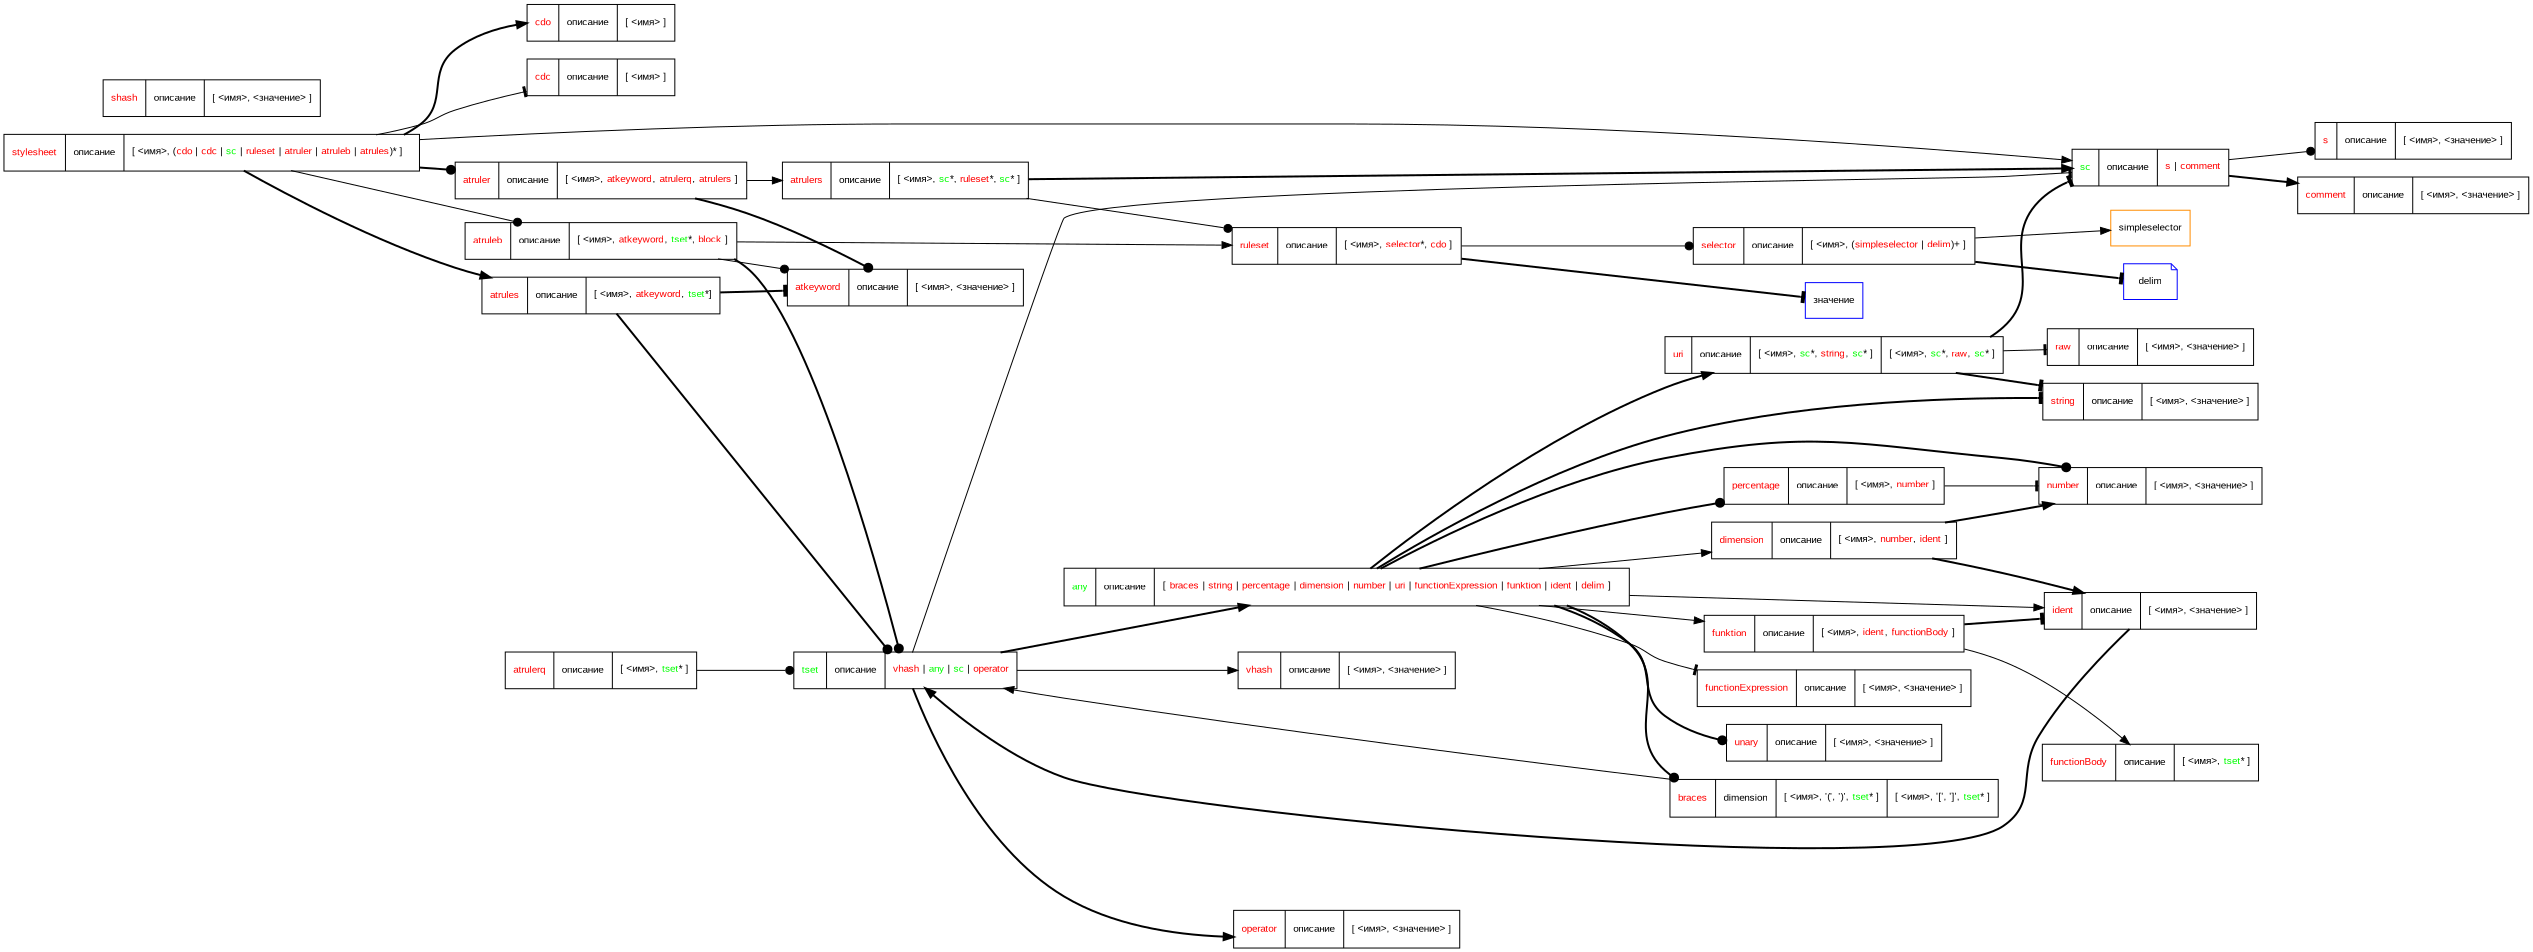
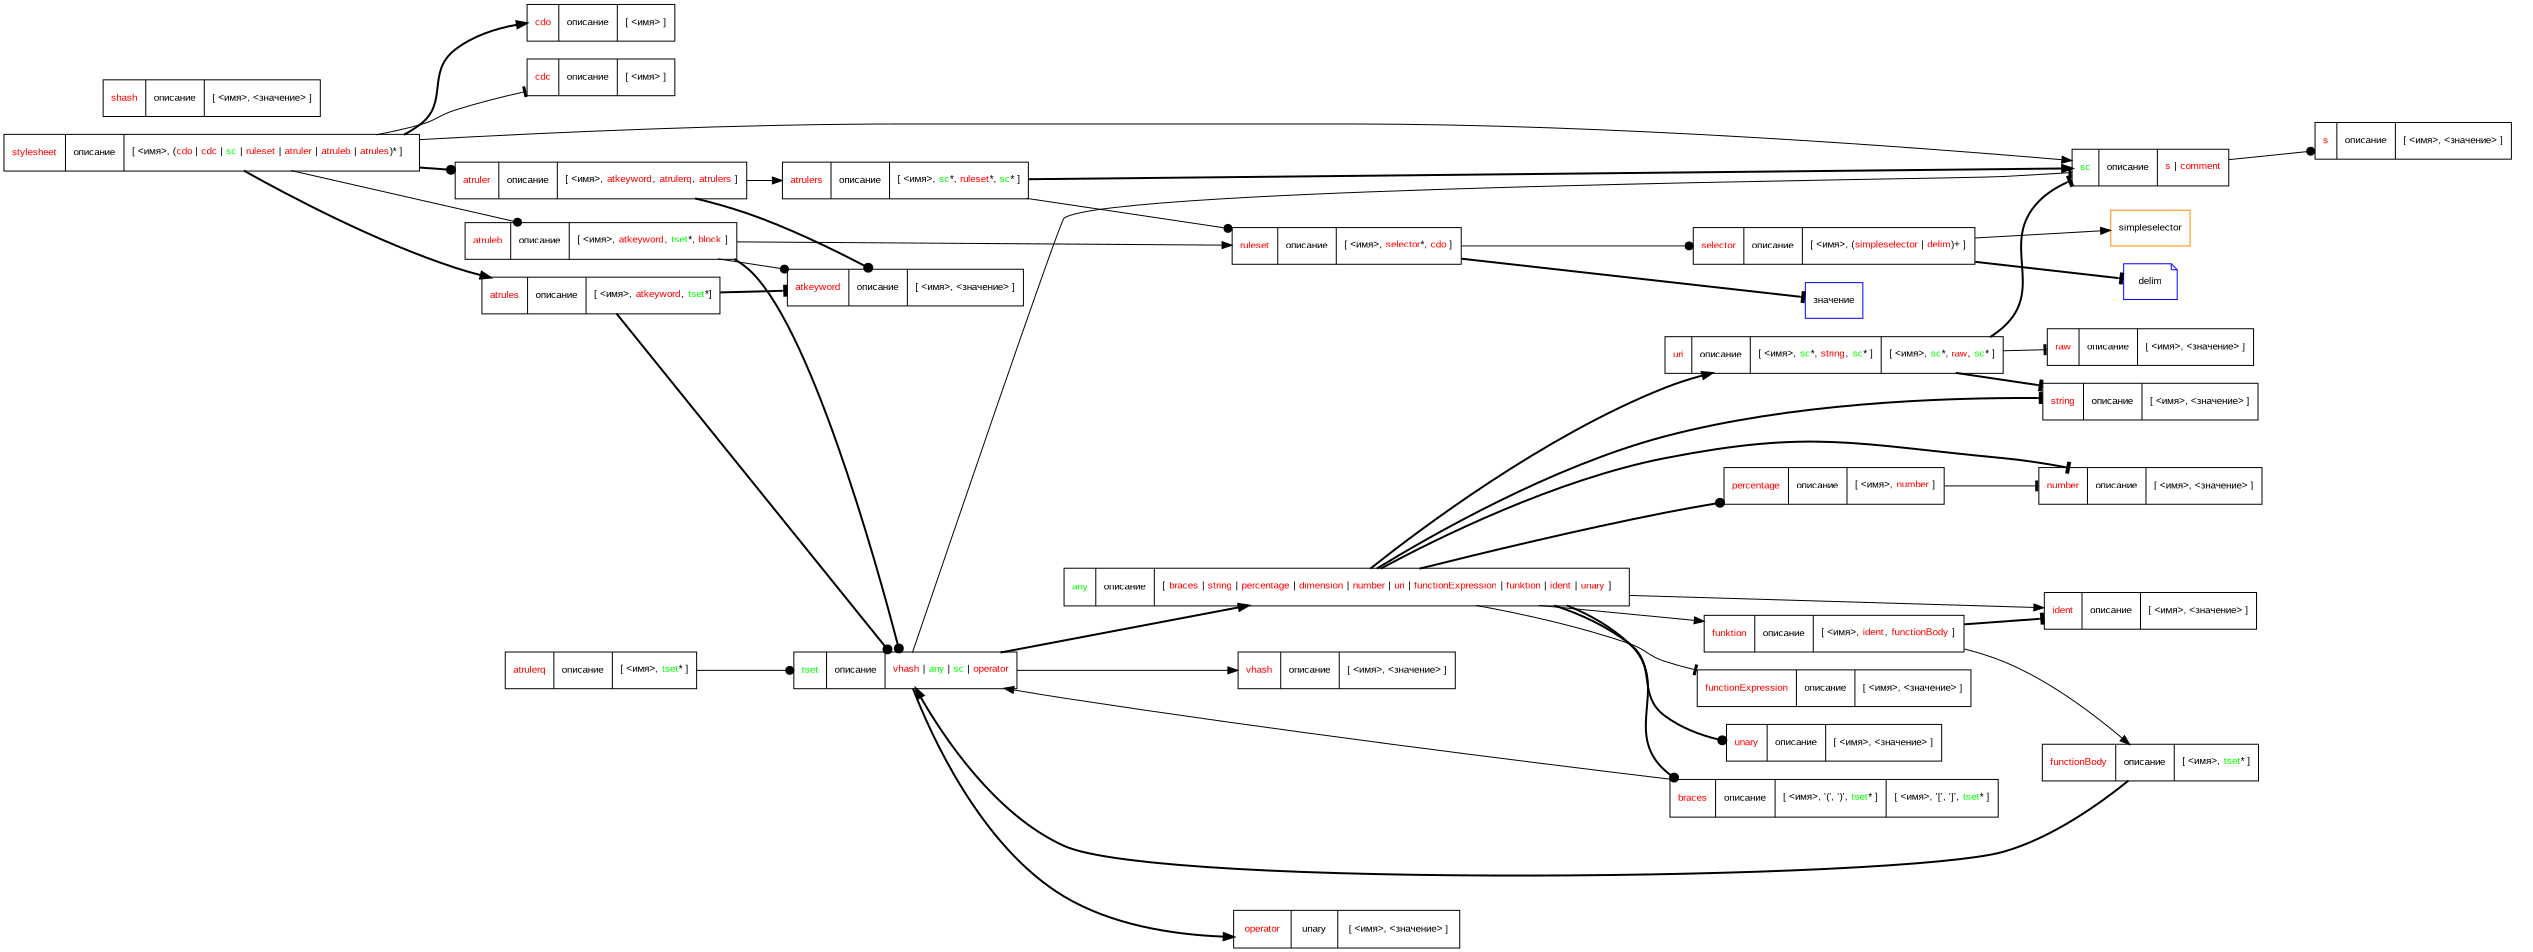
node "comment": removed
edge "any" -> "number": arrowhead dot -> tee
node "dimension": removed
node "any": text "delim" -> "unary"
node "braces": text "dimension" -> "описание"
edge "ident" -> "tset": now "functionBody" -> "tset"
node "operator": text "описание" -> "unary"
